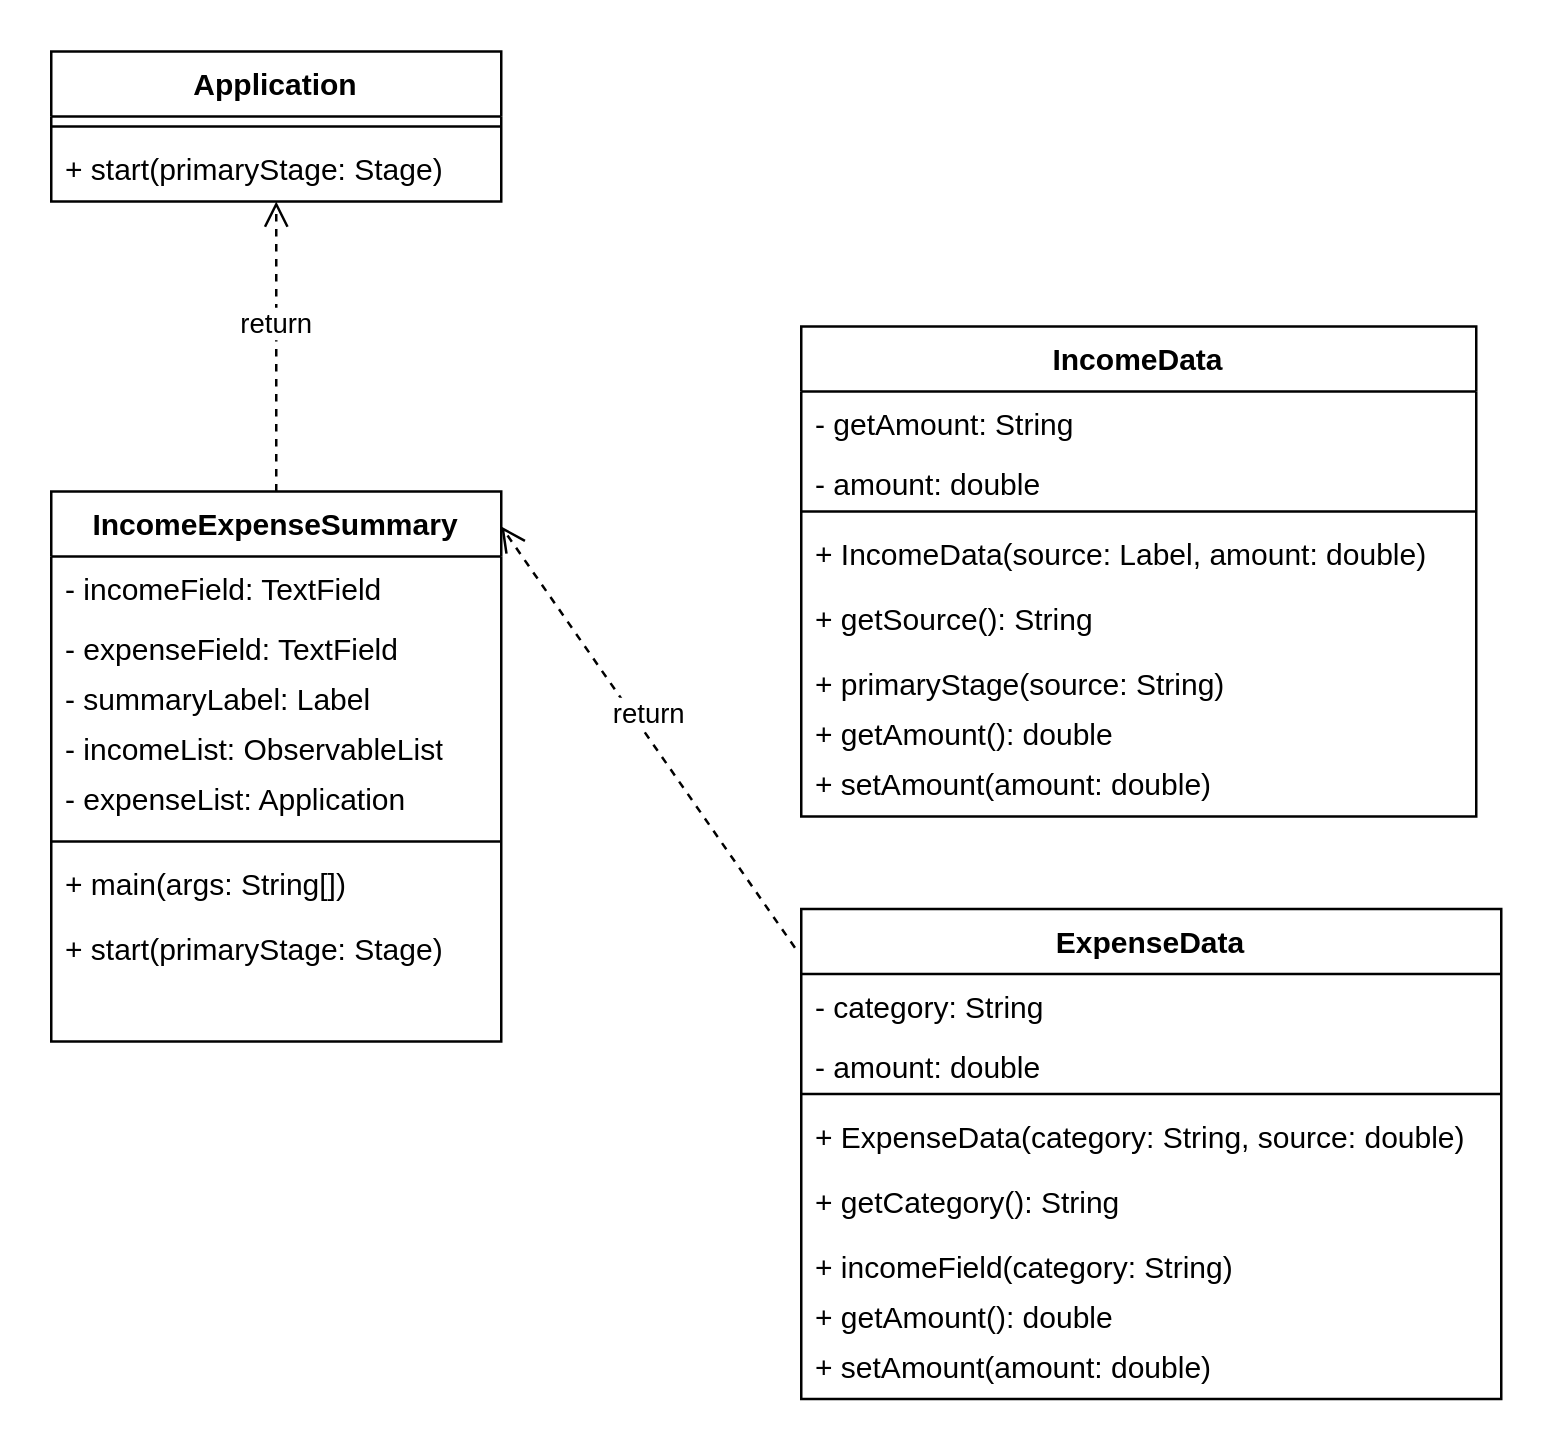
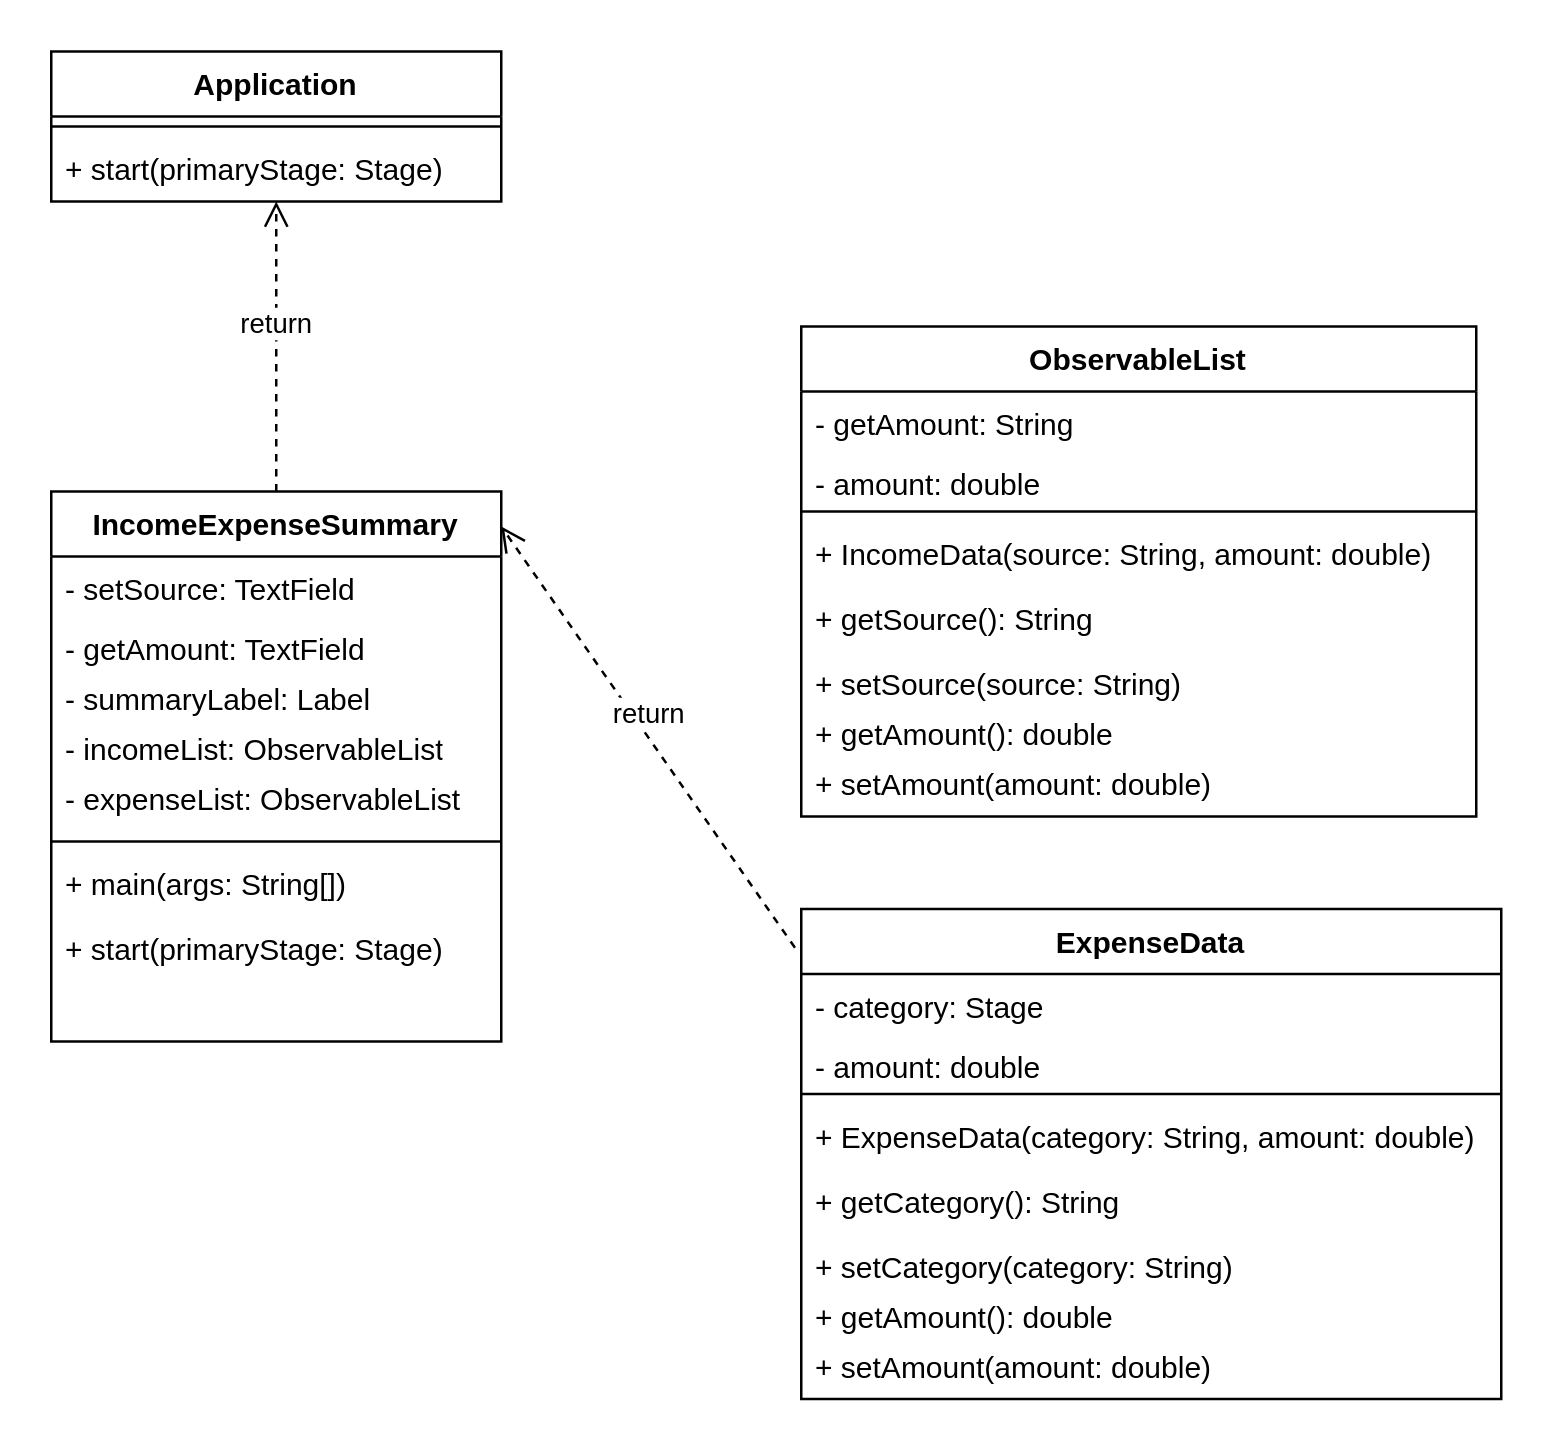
node "IncomeData": label "IncomeData" -> "ObservableList"
node "+ IncomeData(source: Label, amount: double)": label "+ IncomeData(source: Label, amount: double)" -> "+ IncomeData(source: String, amount: double)"
node "- incomeField: TextField": label "- incomeField: TextField" -> "- setSource: TextField"
node "- expenseField: TextField": label "- expenseField: TextField" -> "- getAmount: TextField"
node "+ primaryStage(source: String)": label "+ primaryStage(source: String)" -> "+ setSource(source: String)"
node "- expenseList: Application": label "- expenseList: Application" -> "- expenseList: ObservableList"
node "- category: String": label "- category: String" -> "- category: Stage"
node "+ ExpenseData(category: String, source: double)": label "+ ExpenseData(category: String, source: double)" -> "+ ExpenseData(category: String, amount: double)"
node "+ incomeField(category: String)": label "+ incomeField(category: String)" -> "+ setCategory(category: String)"
